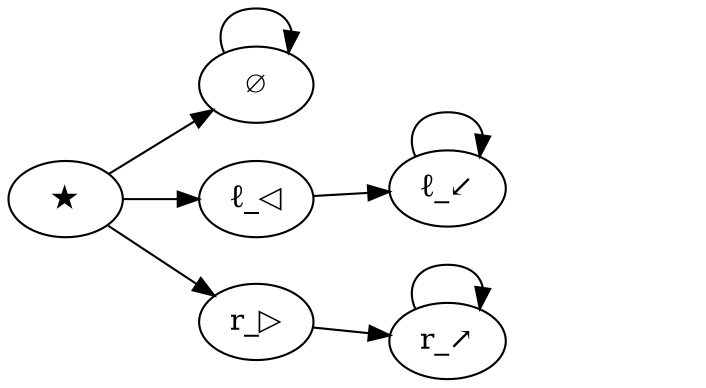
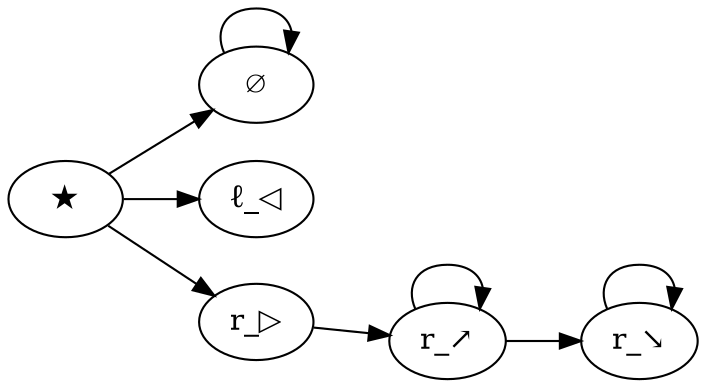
node "ℓ_↙": removed
node "r_↘": added
